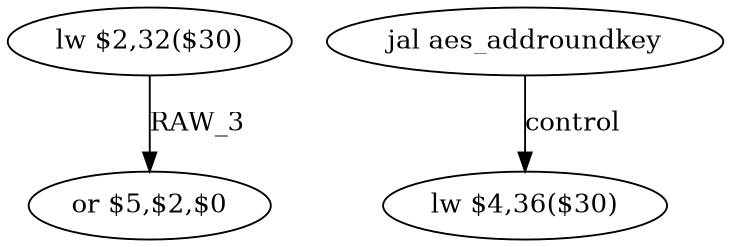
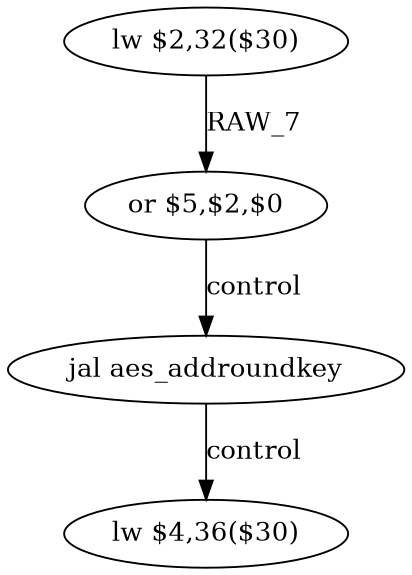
edge "lw $2,32($30)" -> "or $5,$2,$0": label "RAW_3" -> "RAW_7"
edge "or $5,$2,$0" -> "jal aes_addroundkey": added, label "control"
